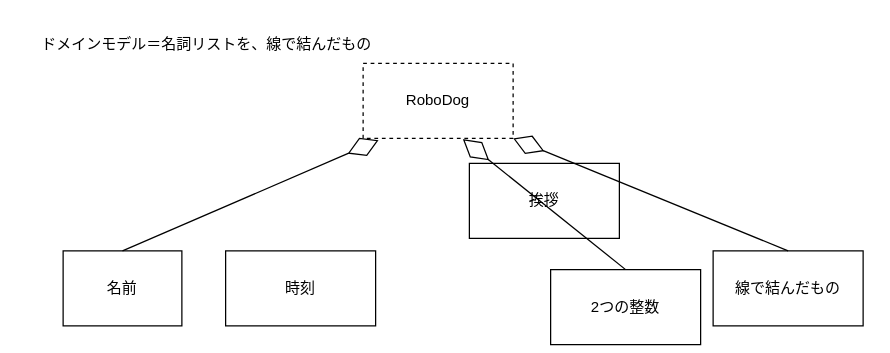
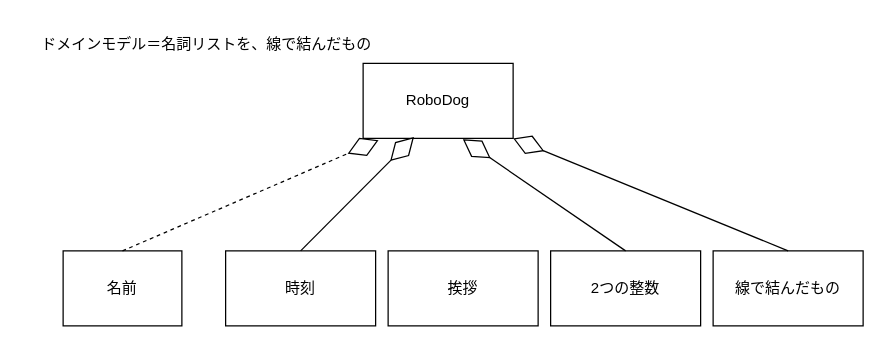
node "RoboDog": style dashed -> solid
node "挨拶": moved (544, 201) -> (463, 288)
edge "名前" -> "RoboDog": style solid -> dashed
edge "時刻" -> "RoboDog": added
node "2つの整数": moved (626, 307) -> (626, 288)
